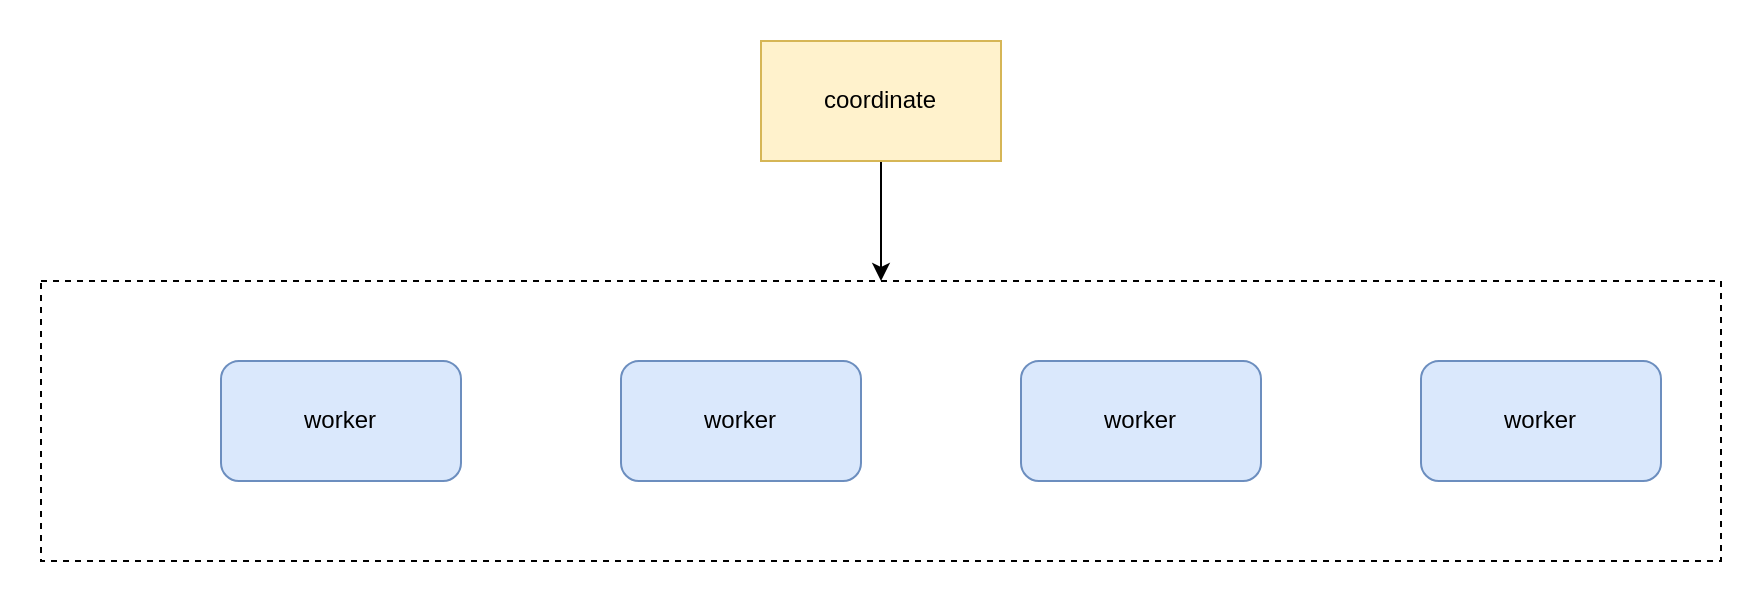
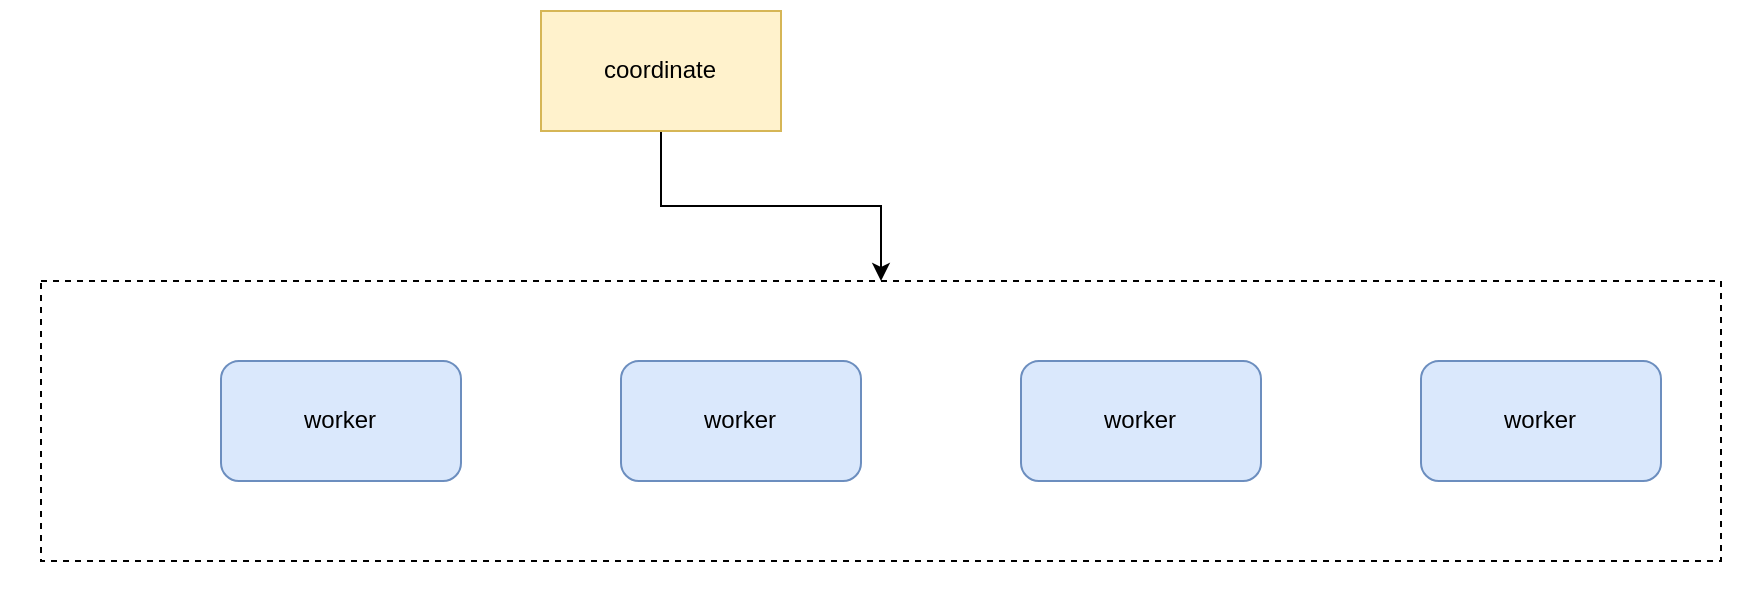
node "coordinate": moved (881, 101) -> (661, 71)
